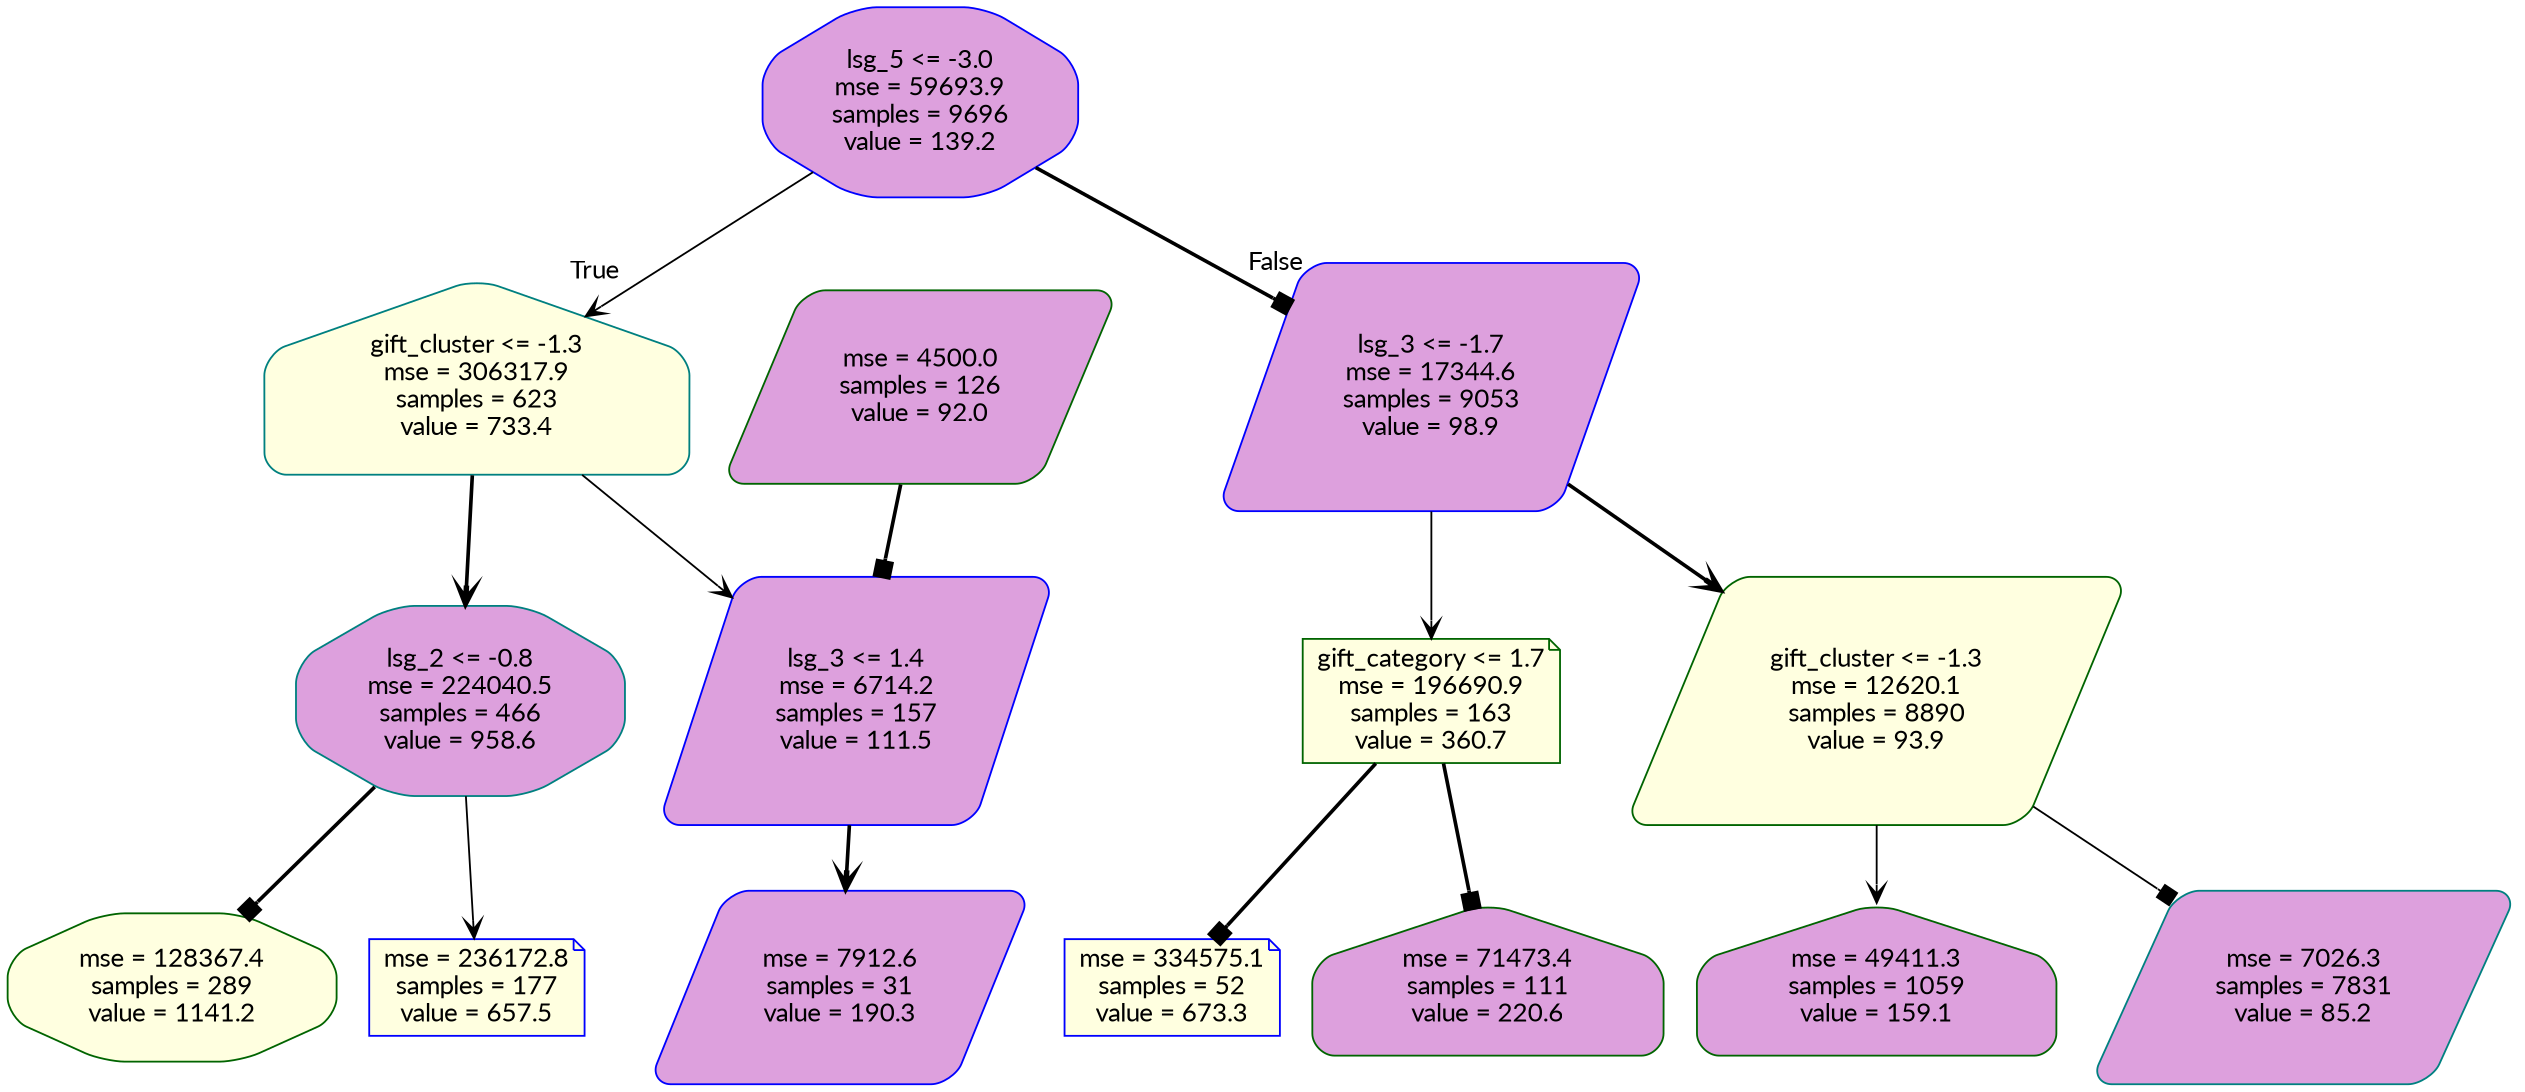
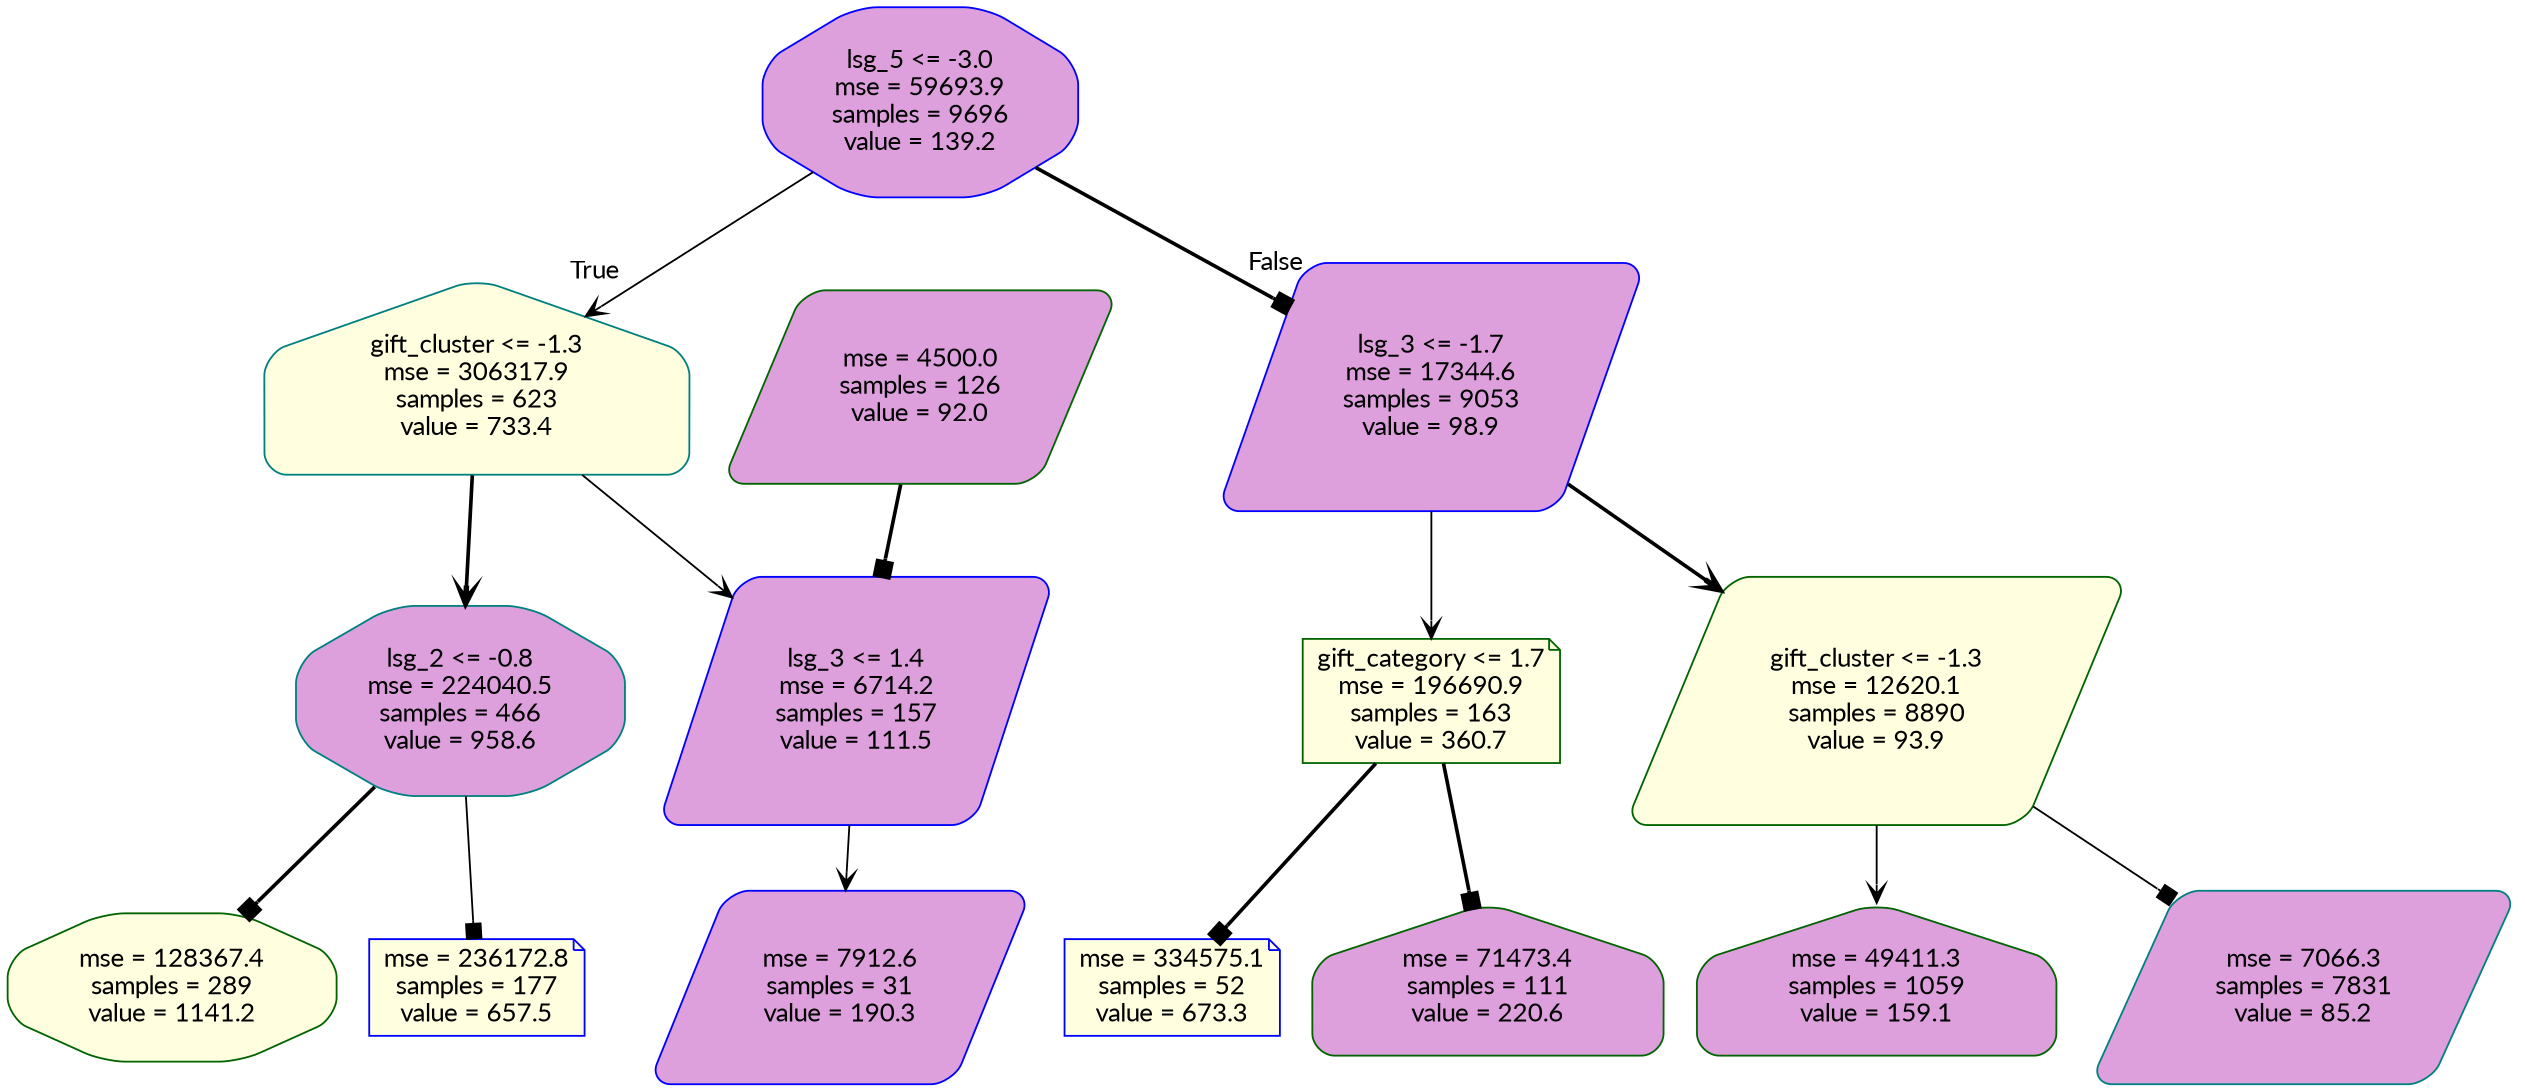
edge "lsg_3 <= 1.4 mse = 6714.2 samples = 157 value = 111.5" -> "mse = 7912.6 samples = 31 value = 190.3": style bold -> solid
edge "lsg_2 <= -0.8 mse = 224040.5 samples = 466 value = 958.6" -> "mse = 236172.8 samples = 177 value = 657.5": arrowhead vee -> box
node "mse = 7026.3 samples = 7831 value = 85.2": label "mse = 7026.3 samples = 7831 value = 85.2" -> "mse = 7066.3 samples = 7831 value = 85.2"
